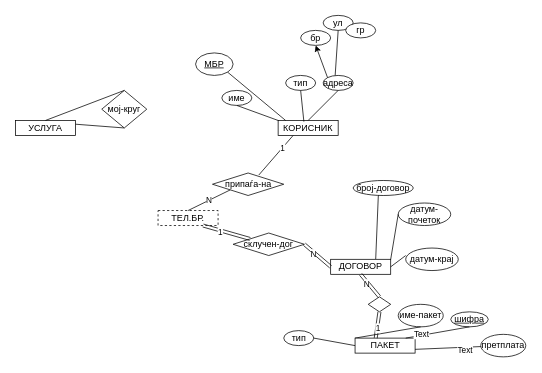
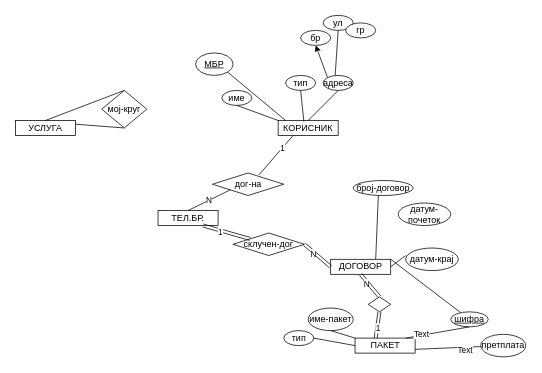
node "припаѓа-на": label "припаѓа-на" -> "дог-на"
node "ТЕЛ.БР.": style dashed -> solid
edge "датум-почеток" -- "ДОГОВОР": now "шифра" -- "ДОГОВОР"
node "име-пакет": moved (420, 315) -> (330, 319)
